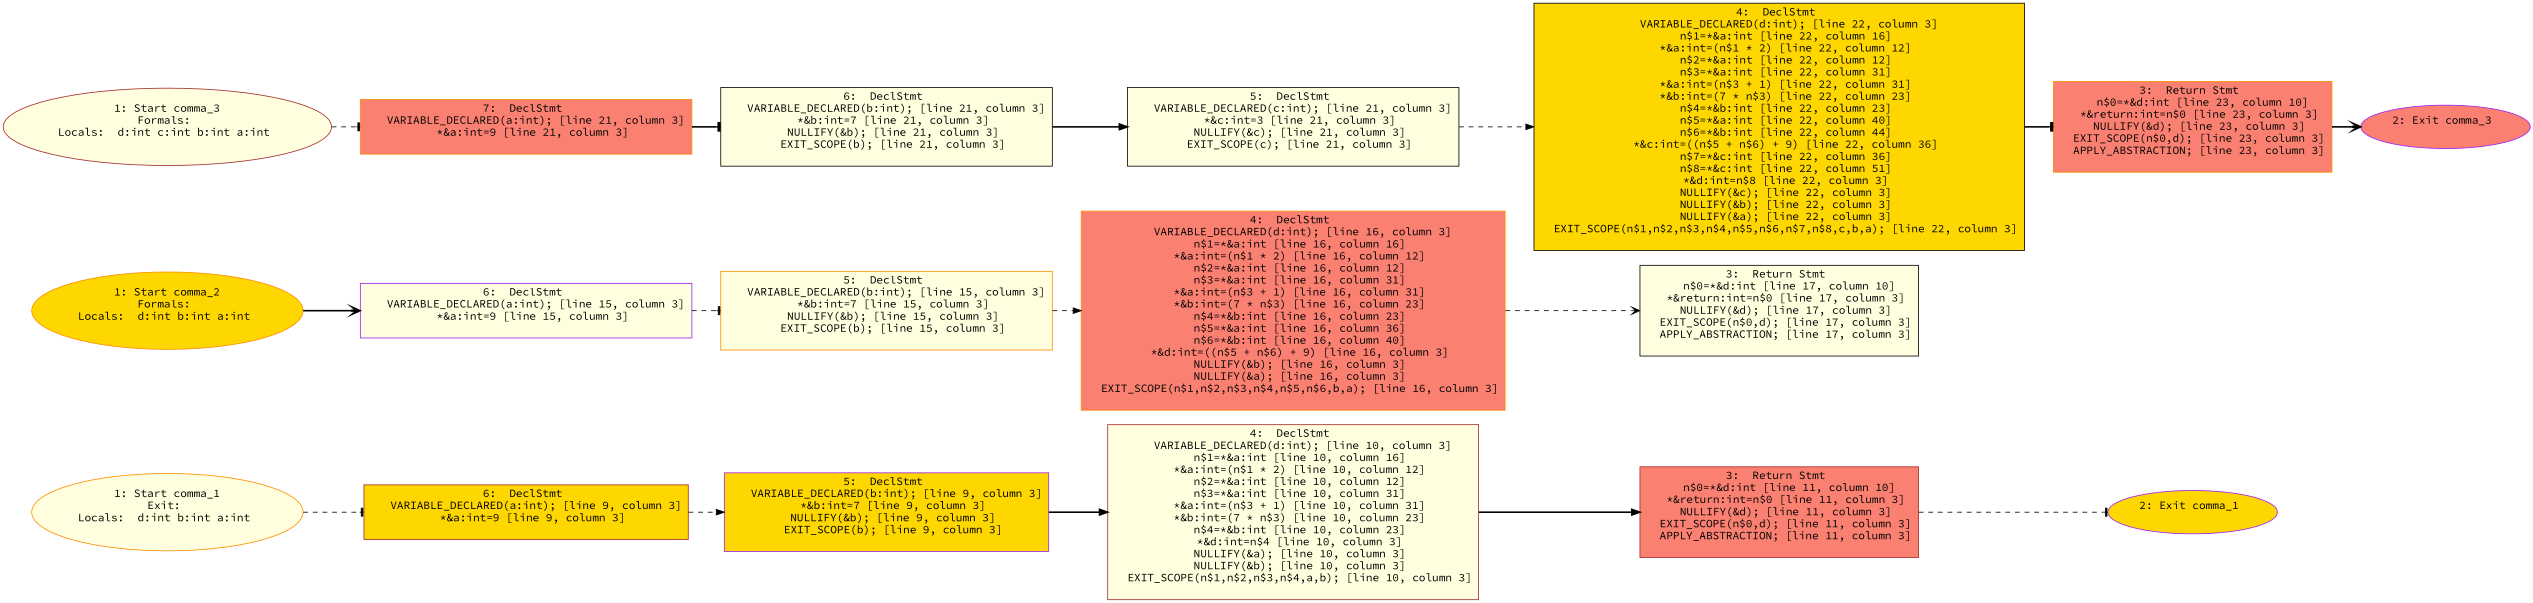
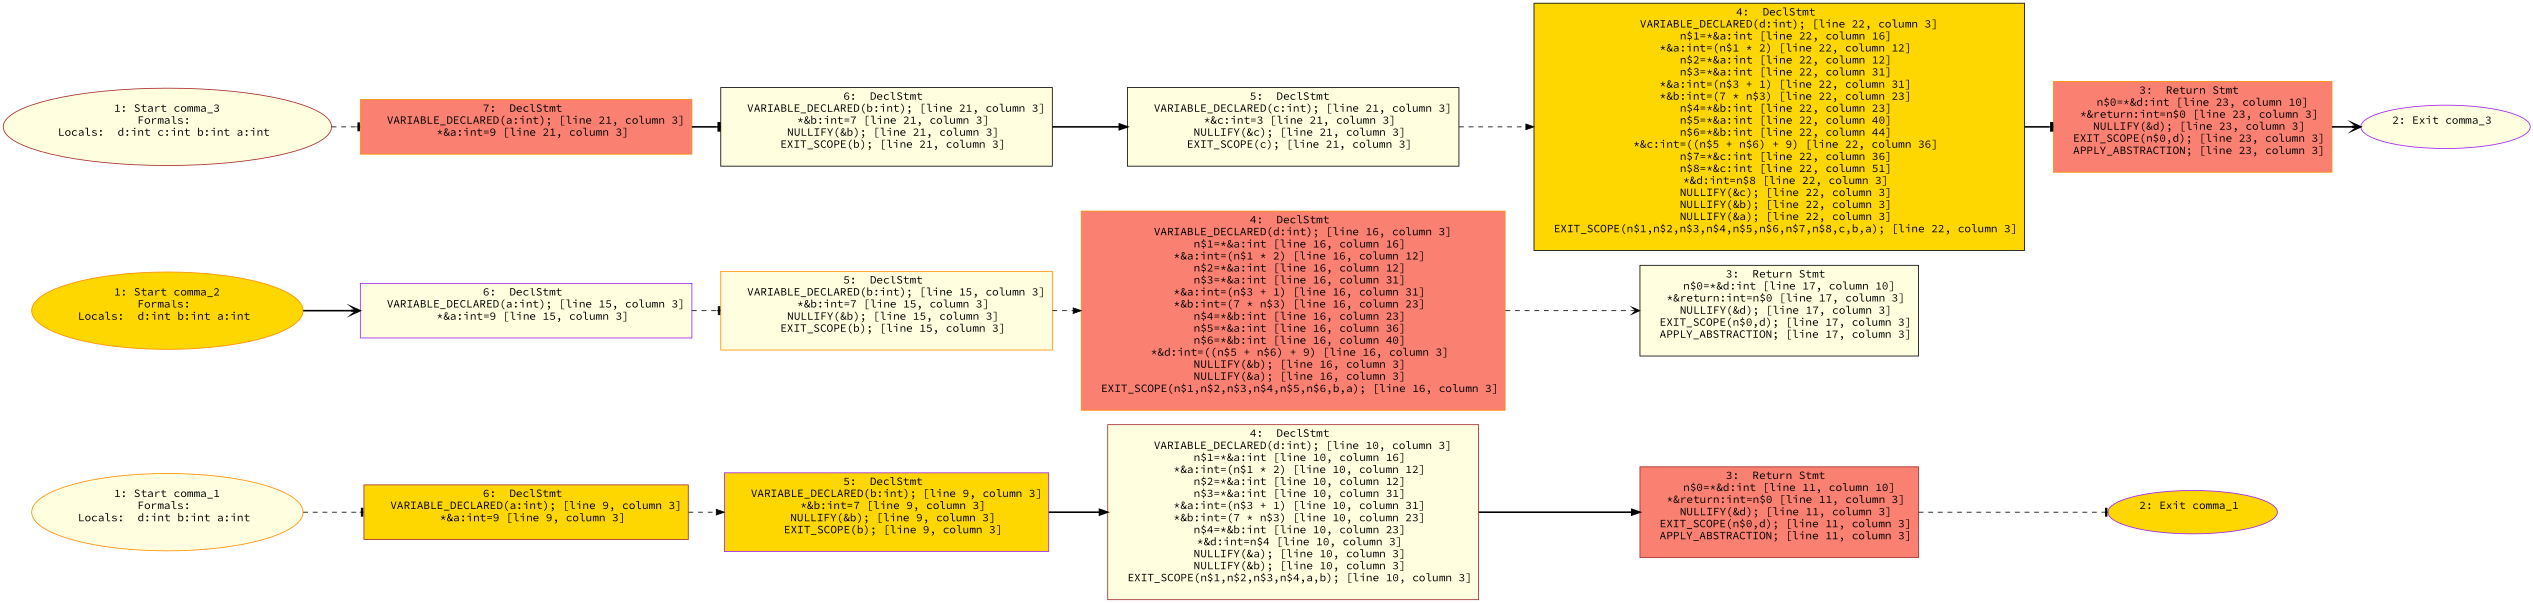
node "2: Exit comma_3": fillcolor salmon -> lightyellow
node "1: Start comma_1 Exit: Locals:  d:int b:int a:int": label "1: Start comma_1 Exit: Locals:  d:int b:int a:int" -> "1: Start comma_1 Formals: Locals:  d:int b:int a:int"
